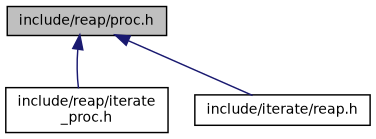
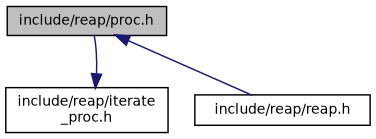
edge "include/reap/iterate _proc.h" -> "include/reap/proc.h": reversed
node "include/iterate/reap.h": label "include/iterate/reap.h" -> "include/reap/reap.h"
